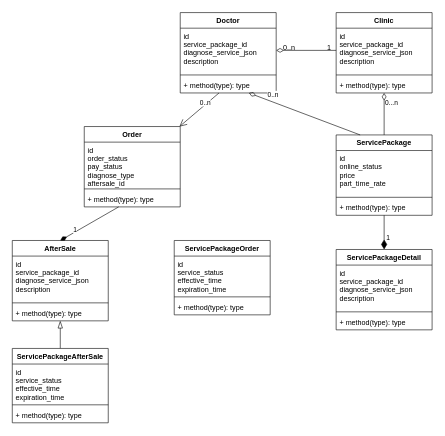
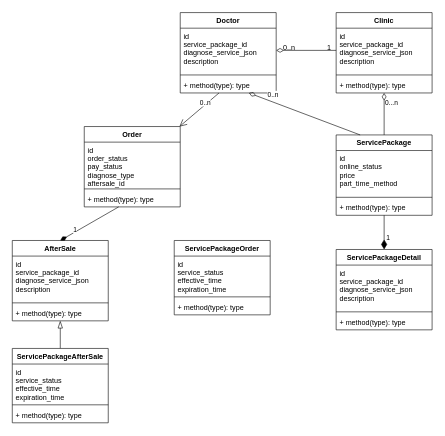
node "id online_status price part_time_rate": label "id online_status price part_time_rate" -> "id online_status price part_time_method"
